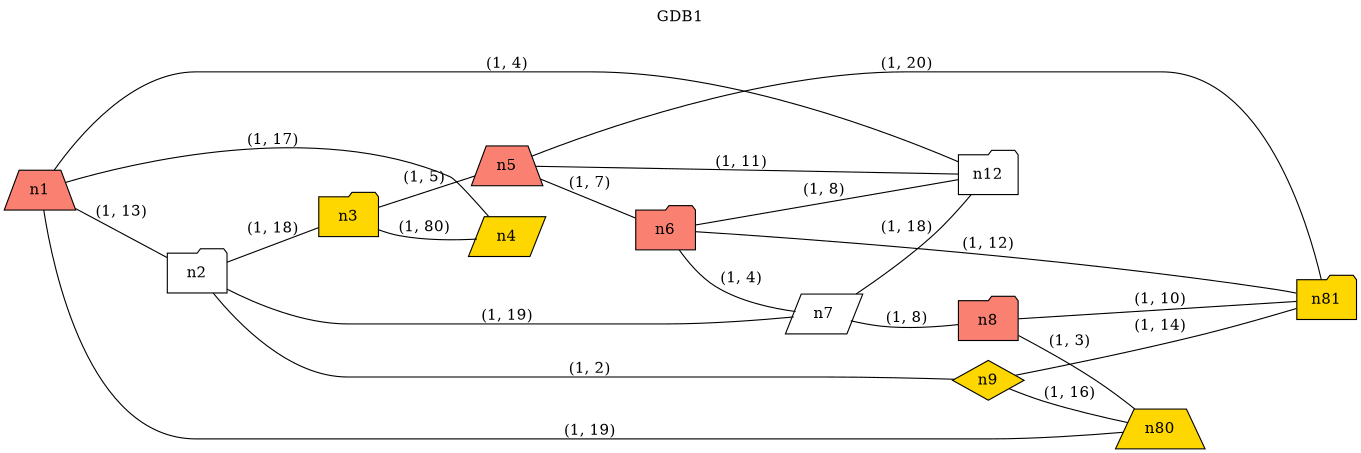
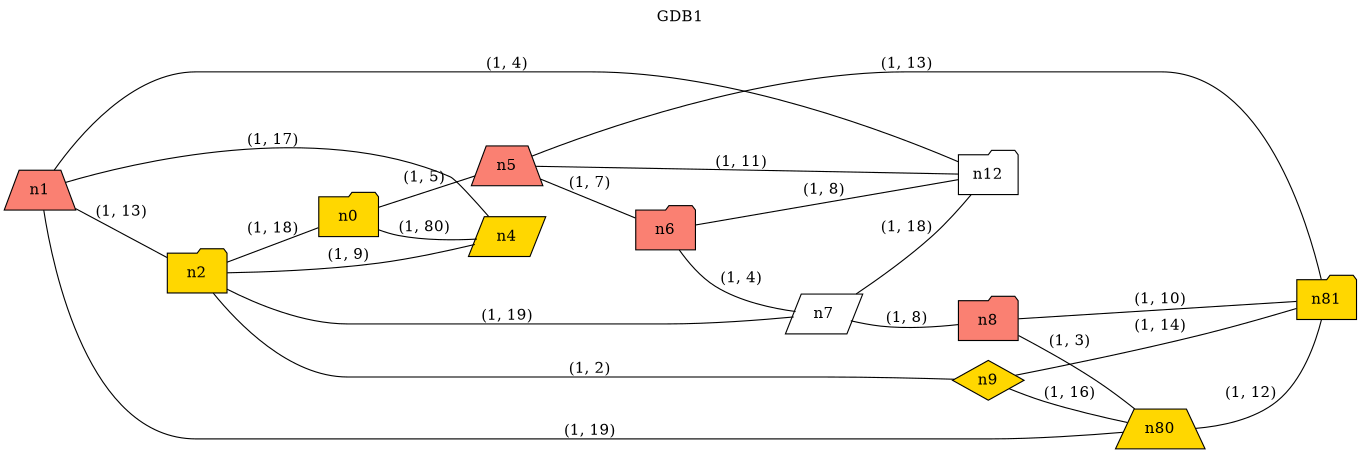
edge "n5" -- "n81": label "(1, 20)" -> "(1, 13)"
node "n3": label "n3" -> "n0"
edge "n6" -- "n81": now "n80" -- "n81"
edge "n4" -- "n2": added, label "(1, 9)"
node "n2": fillcolor white -> gold
